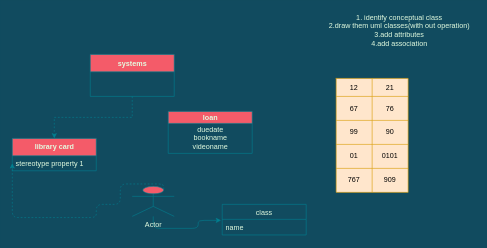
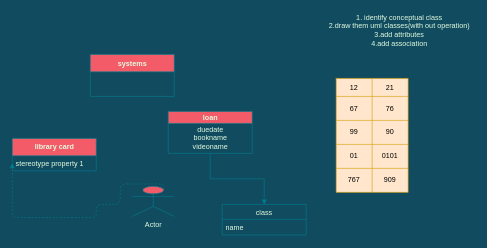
edge "systems" -> "library card": removed
edge "duedate bookname videoname" -> "class": added
edge "Actor" -> "name": removed
